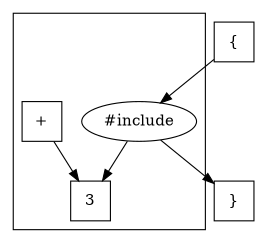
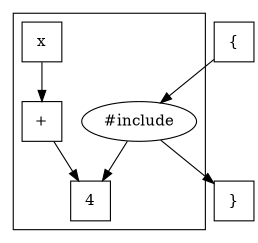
node "x": added
node "3": label "3" -> "4"
